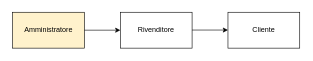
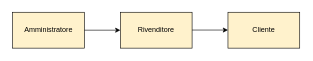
node "Rivenditore": fillcolor #ffffff -> #fff2cc
node "Cliente": fillcolor #ffffff -> #fff2cc
